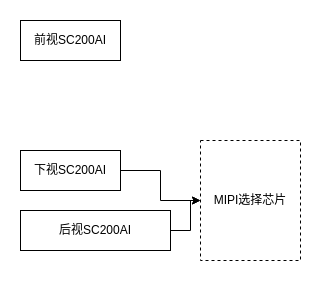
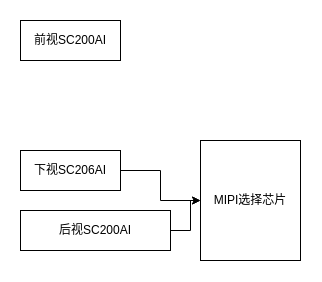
node "下视SC200AI": label "下视SC200AI" -> "下视SC206AI"
node "MIPI选择芯片": style dashed -> solid
edge "后视SC200AI" -> "MIPI选择芯片": arrowhead classic -> open
